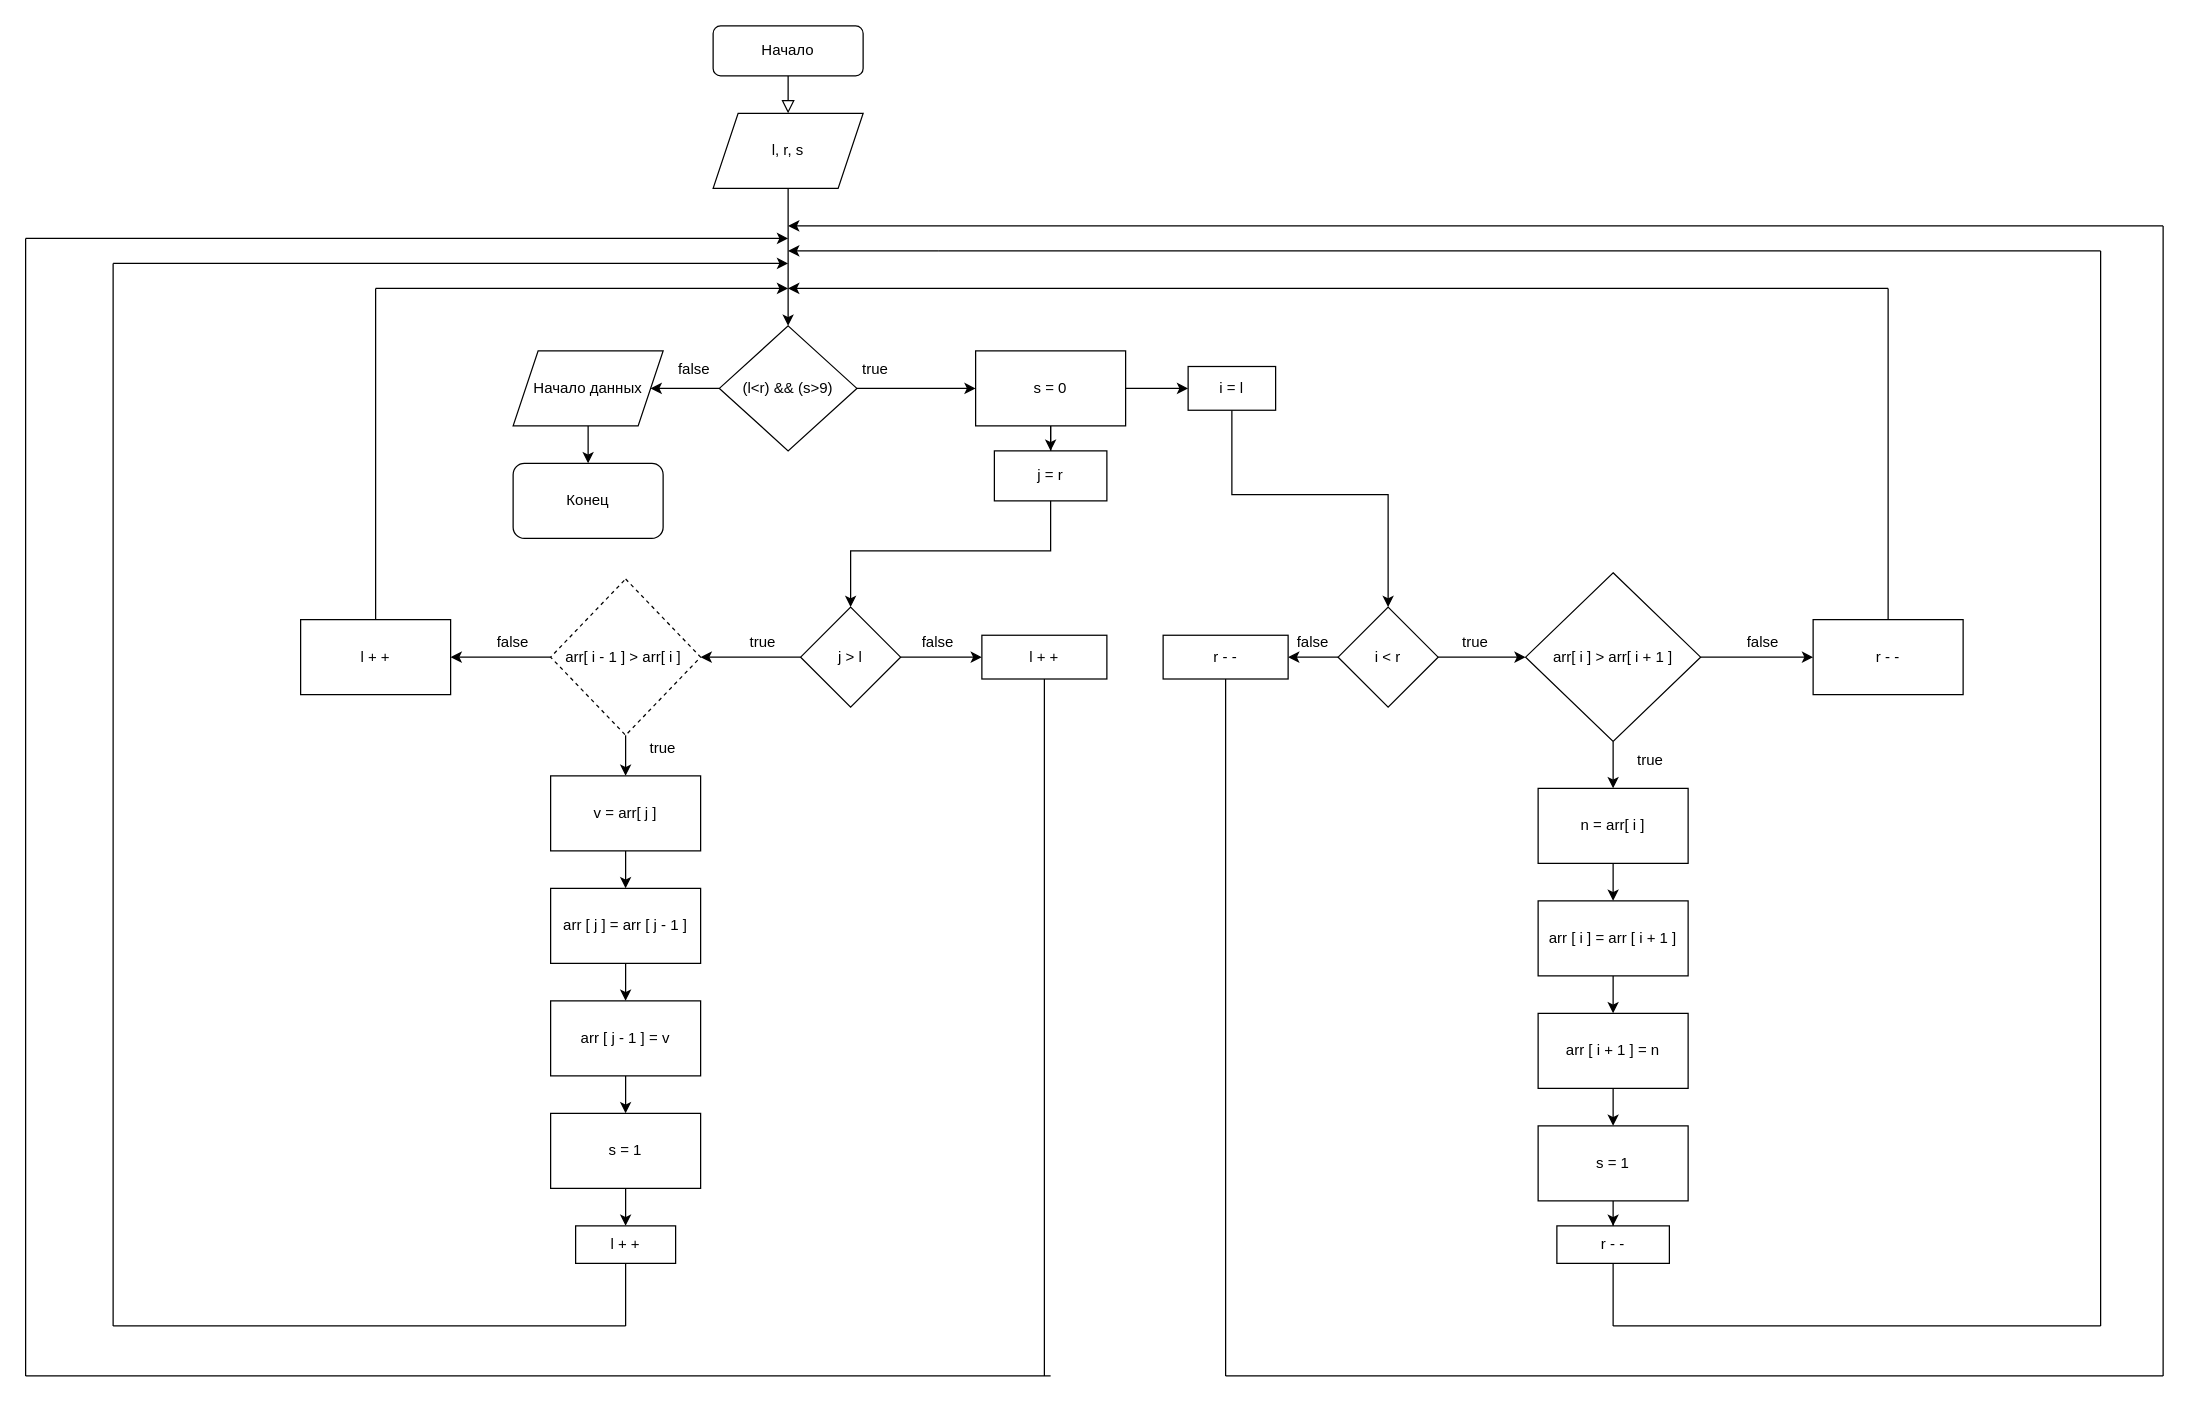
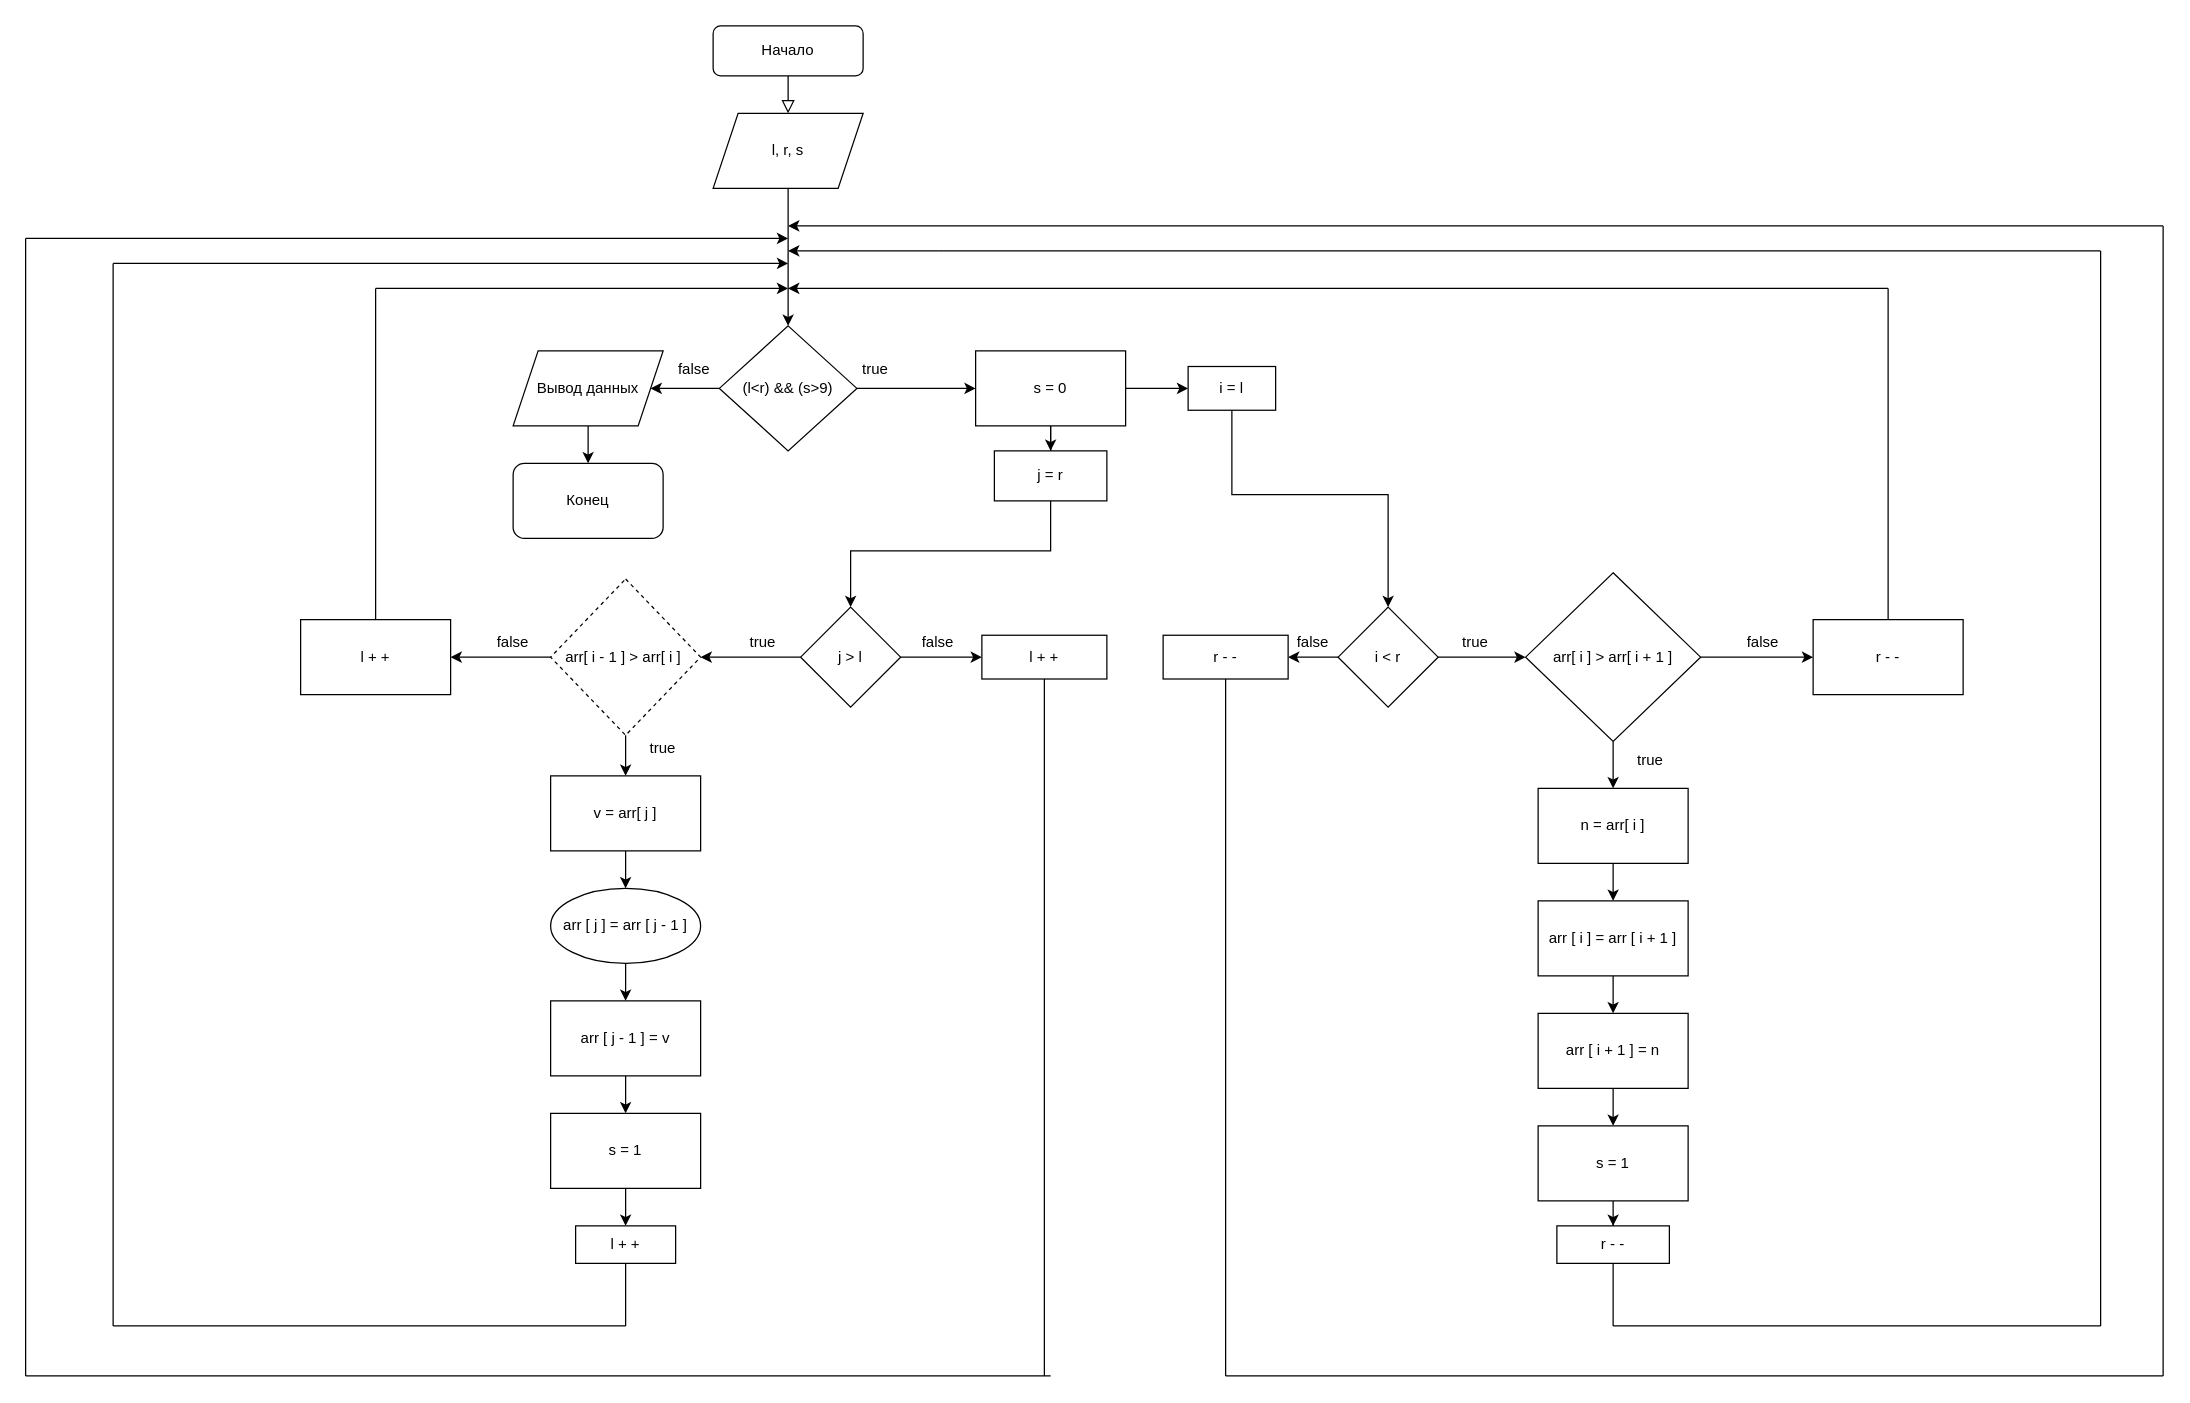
node "Начало данных": label "Начало данных" -> "Вывод данных"
node "arr [ j ] = arr [ j - 1 ]": shape rectangle -> ellipse
